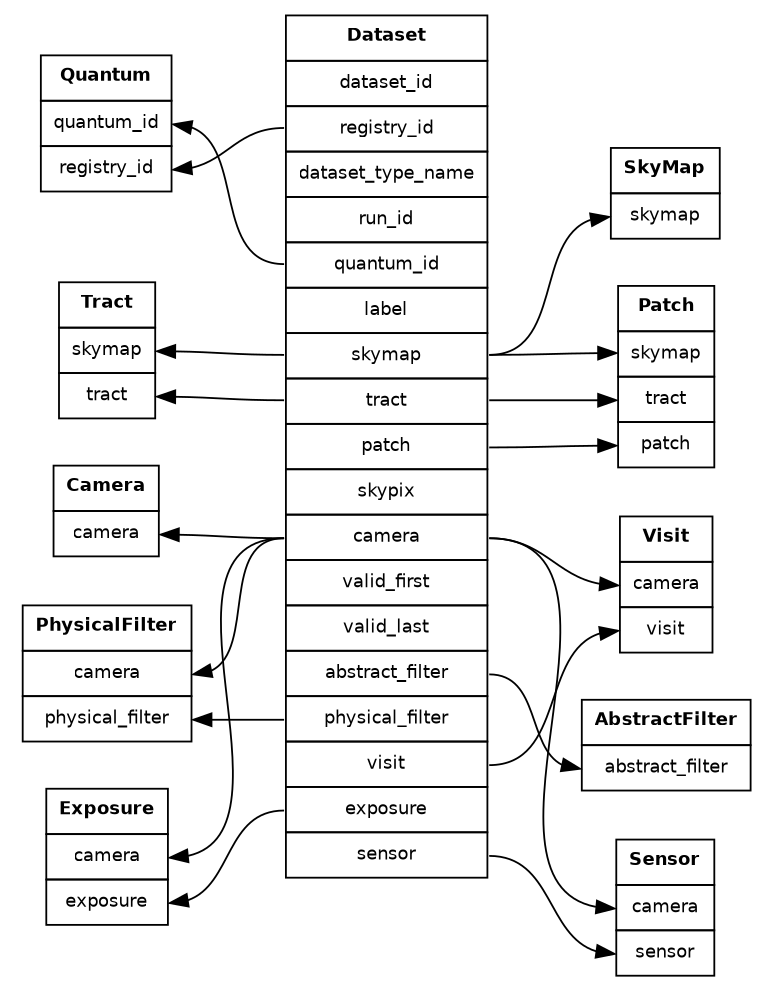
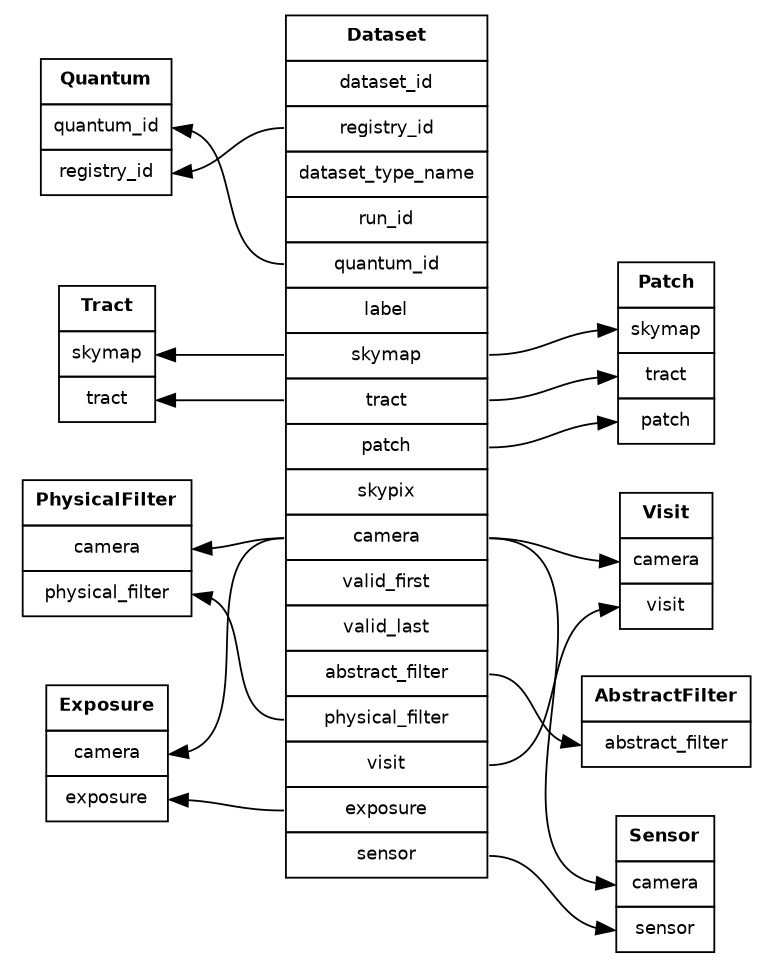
node "SkyMap": removed
node "Camera": removed
